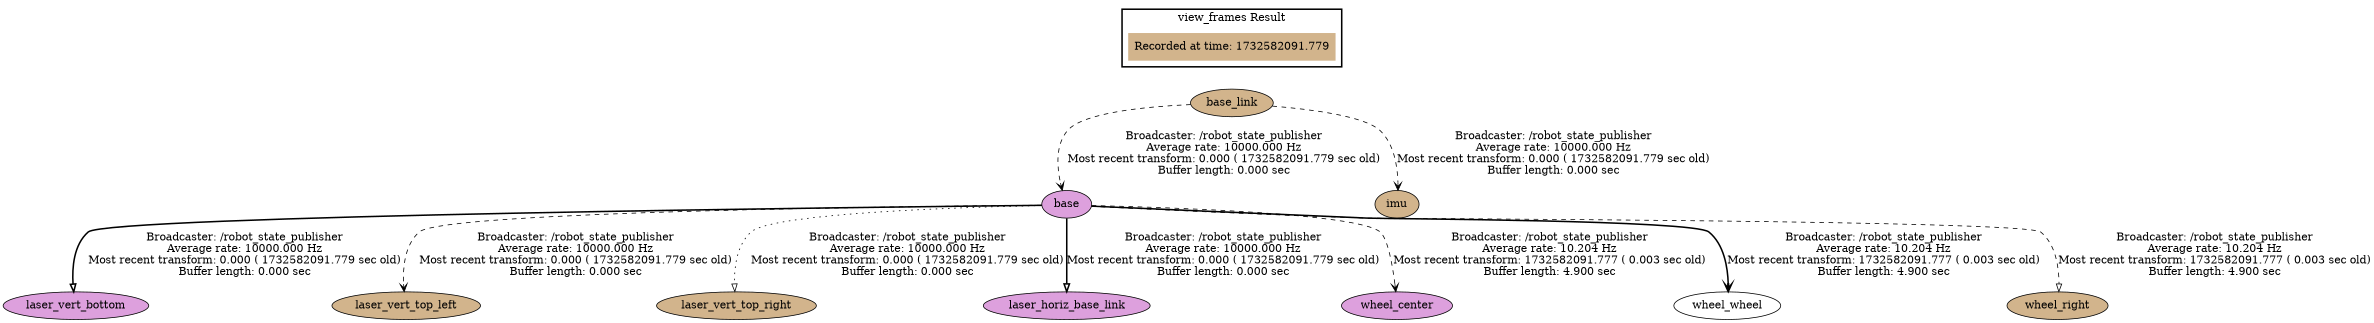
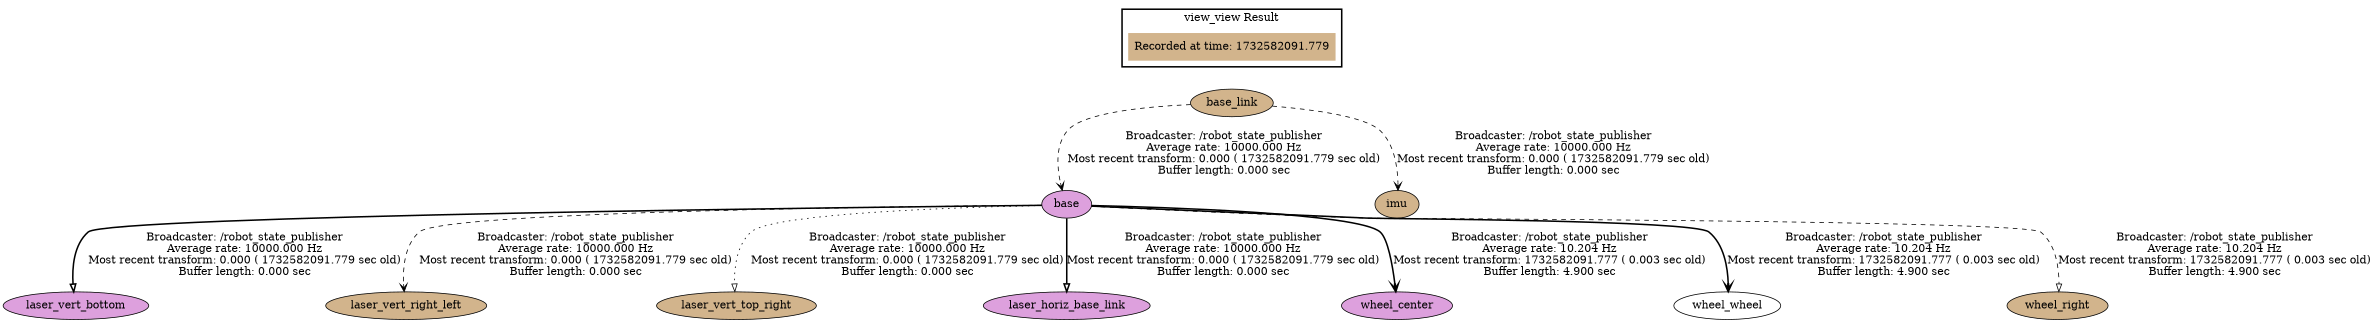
cluster "view_frames Result": label "view_frames Result" -> "view_view Result"
edge "base" -> "wheel_center": style dashed -> bold
node "laser_vert_top_left": label "laser_vert_top_left" -> "laser_vert_right_left"
